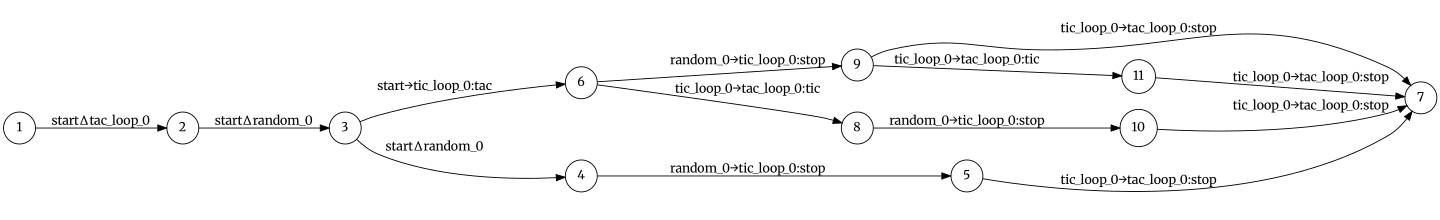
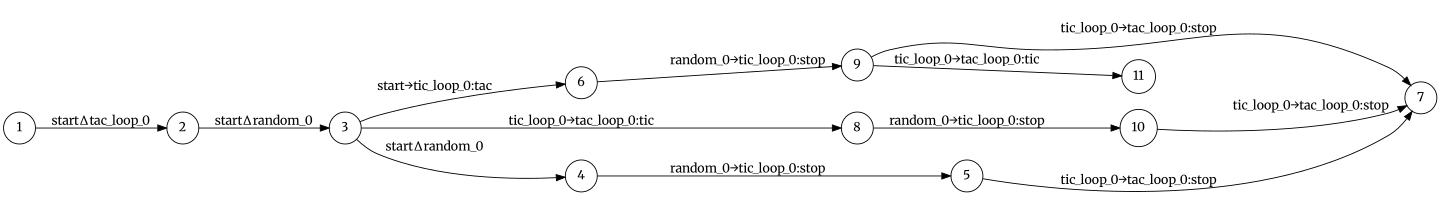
edge "11" -> "7": removed, label "tic_loop_0→tac_loop_0:stop"
edge "6" -> "8": now "3" -> "8"
